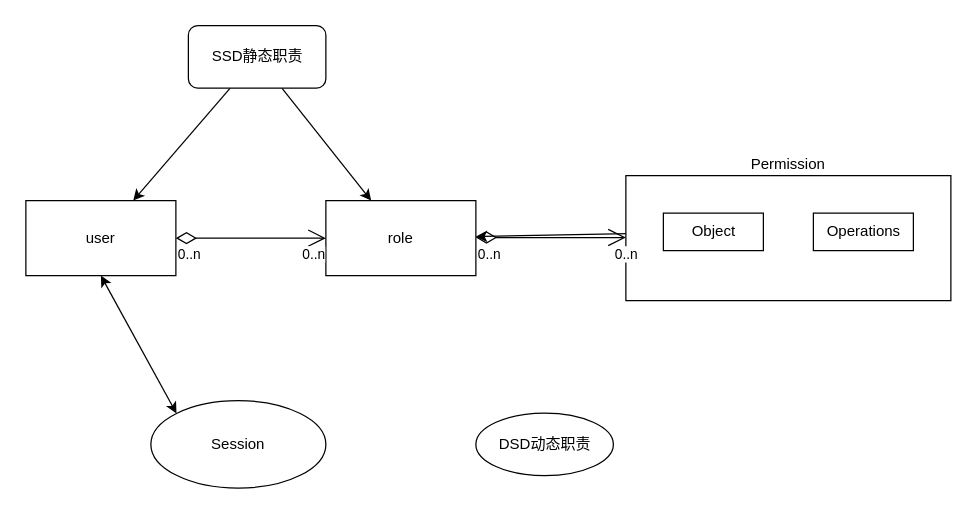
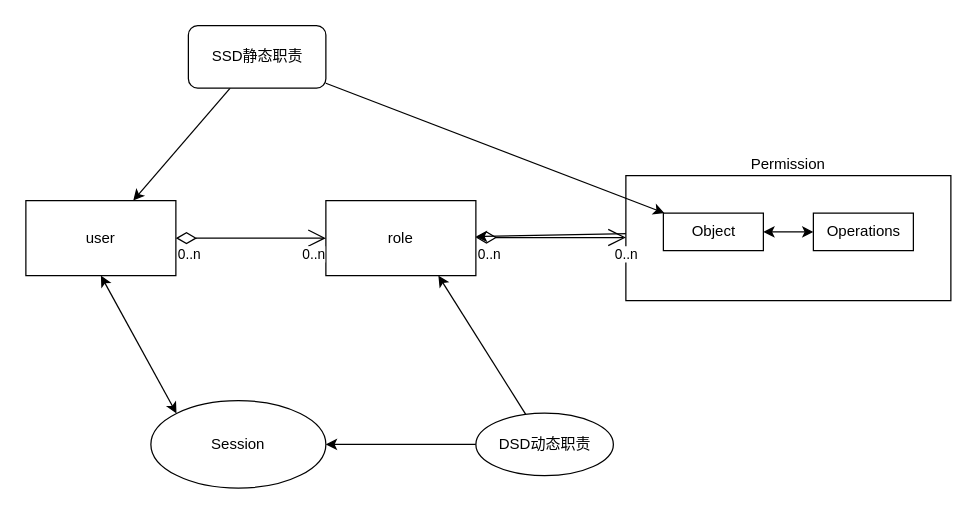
edge "SSD静态职责" -> "role": now "SSD静态职责" -> "Object"
edge "Object" -- "Operations": added
edge "DSD动态职责" -> "role": added
edge "DSD动态职责" -> "Session": added
